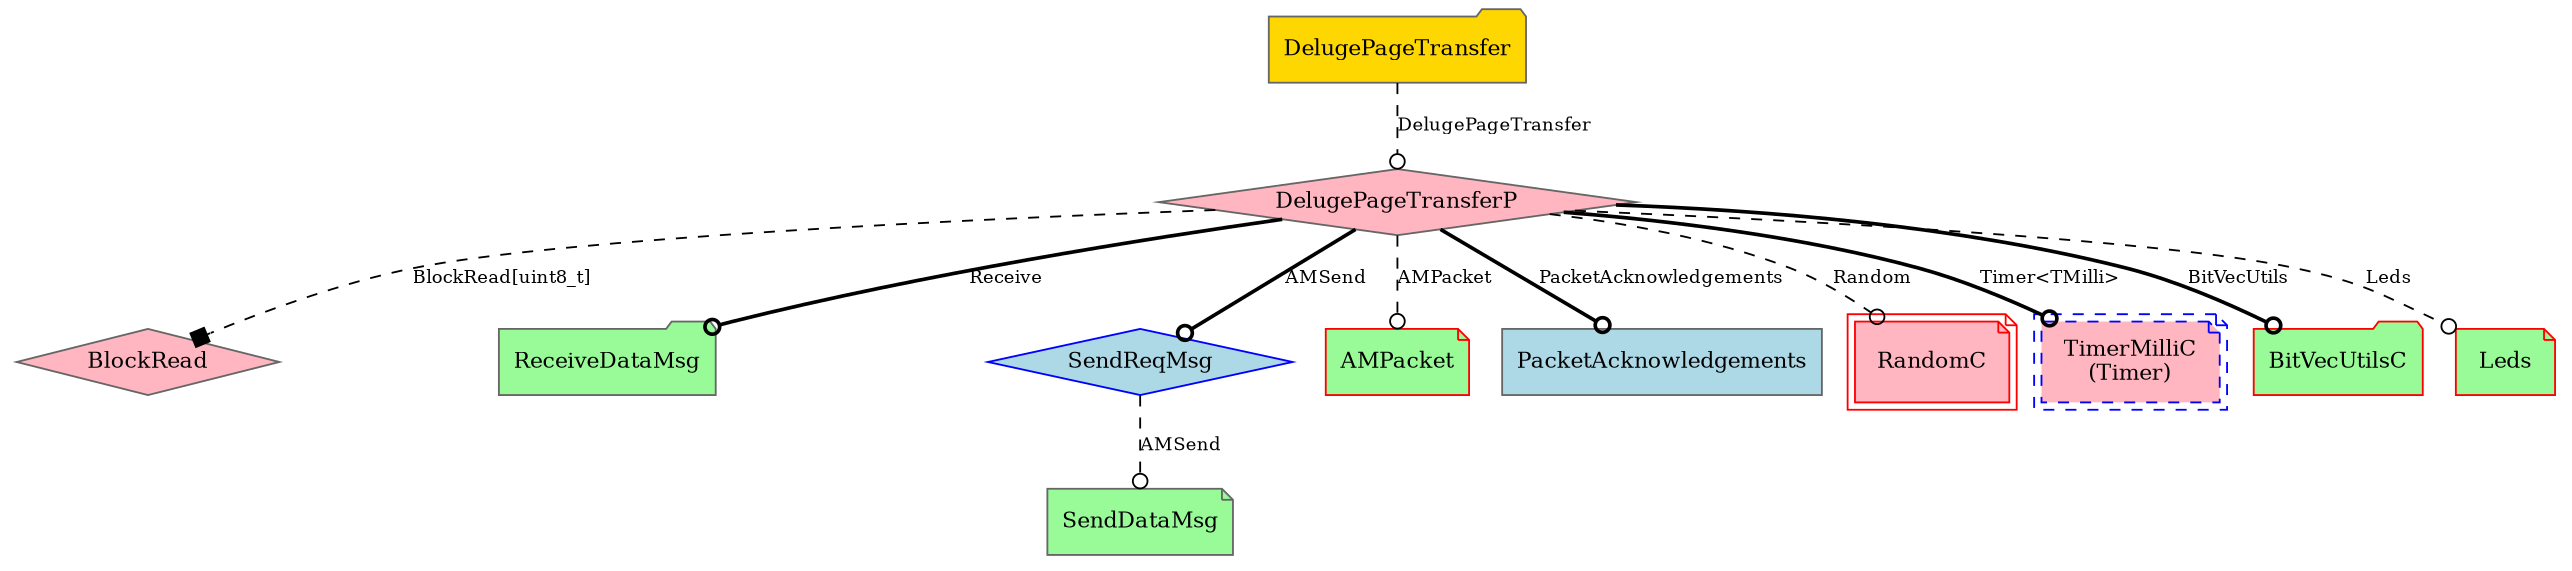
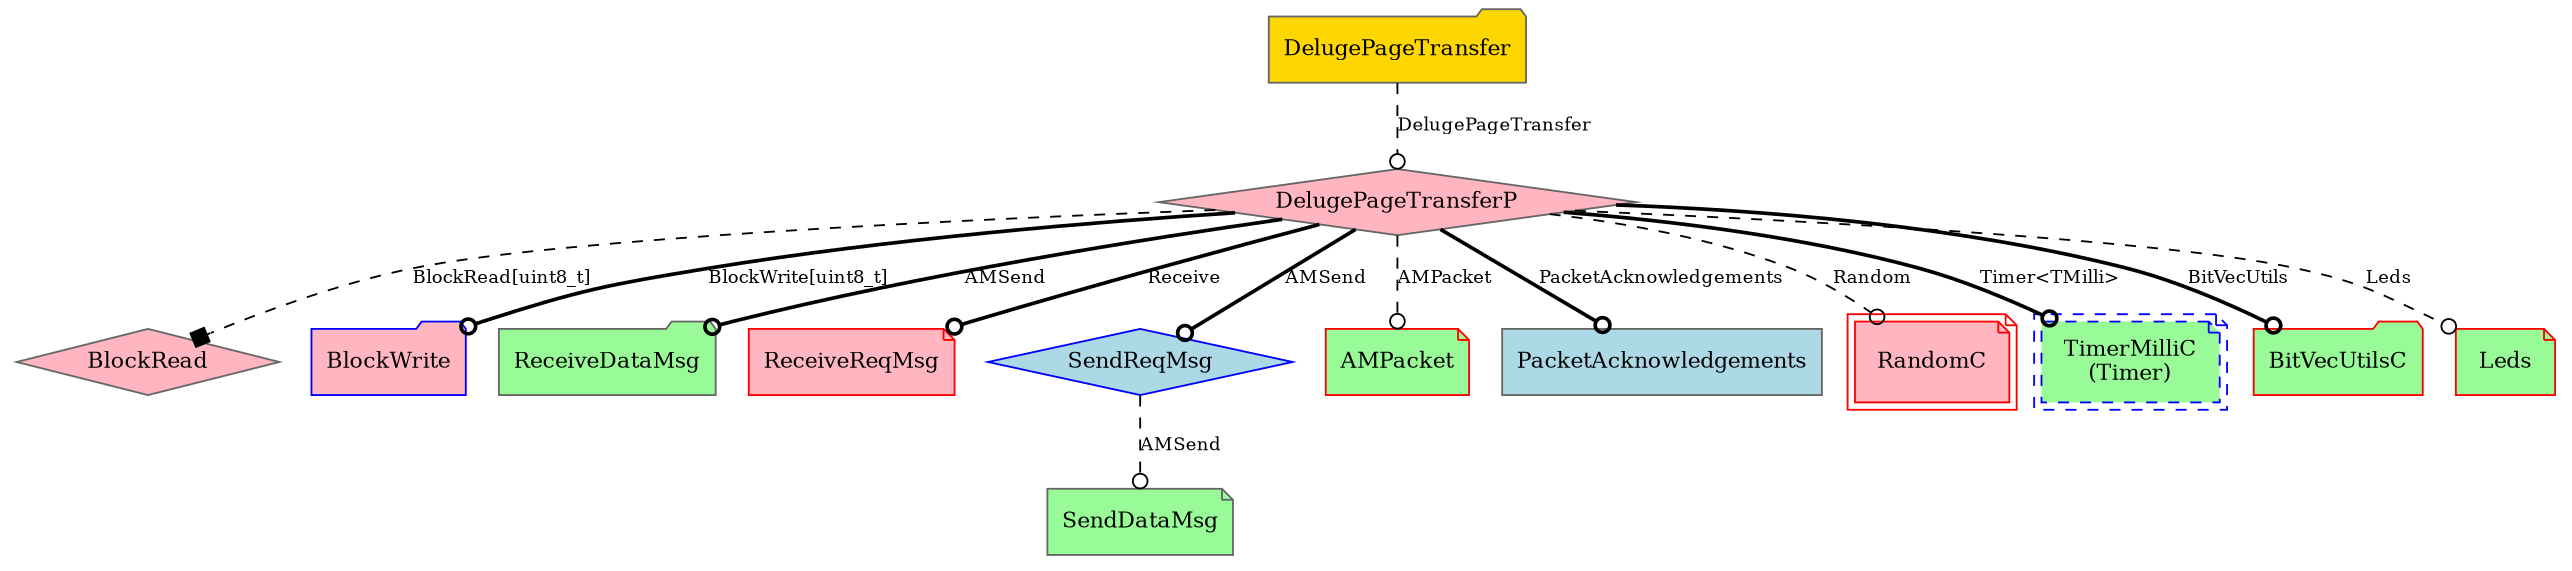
edge "DelugePageTransferP" -> "ReceiveDataMsg": label "Receive" -> "AMSend"
node "BlockWrite": added
node "ReceiveReqMsg": added
node "TimerMilliC (Timer)": fillcolor lightpink -> palegreen
